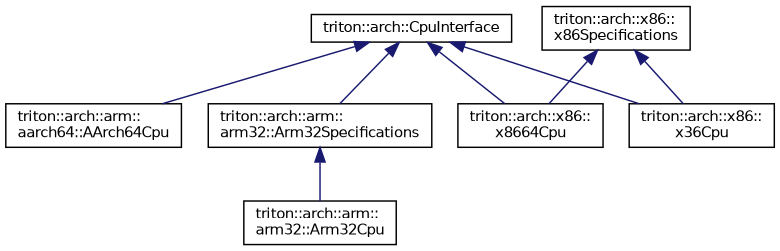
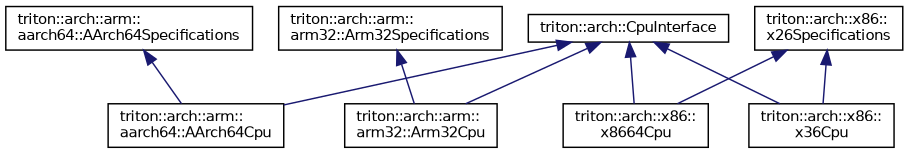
node "triton::arch::arm:: aarch64::AArch64Specifications": added
node "triton::arch::x86:: x86Specifications": label "triton::arch::x86:: x86Specifications" -> "triton::arch::x86:: x26Specifications"
edge "triton::arch::arm:: arm32::Arm32Specifications" -> "triton::arch::CpuInterface": now "triton::arch::arm:: arm32::Arm32Cpu" -> "triton::arch::CpuInterface"
